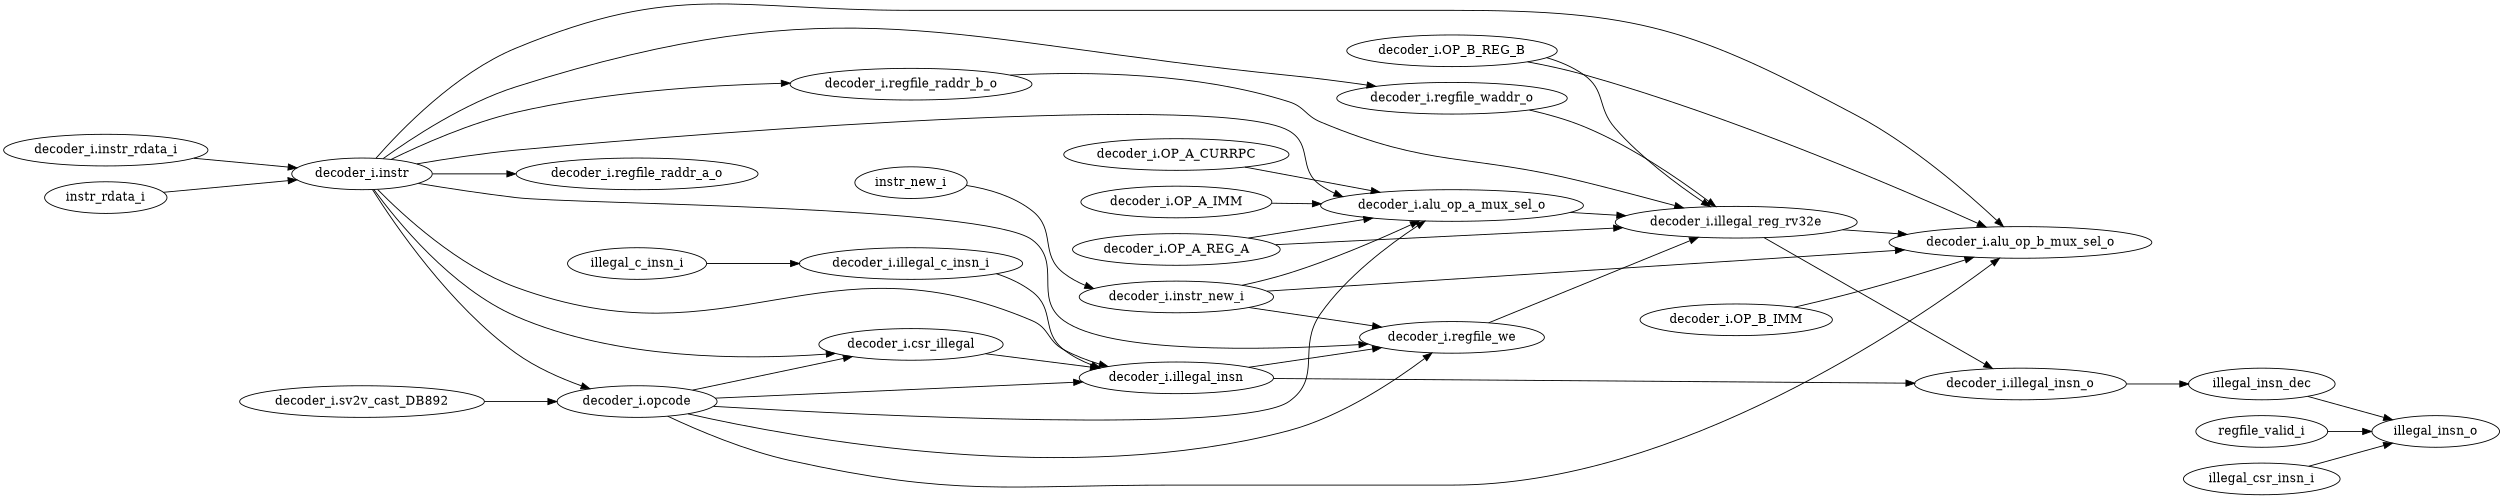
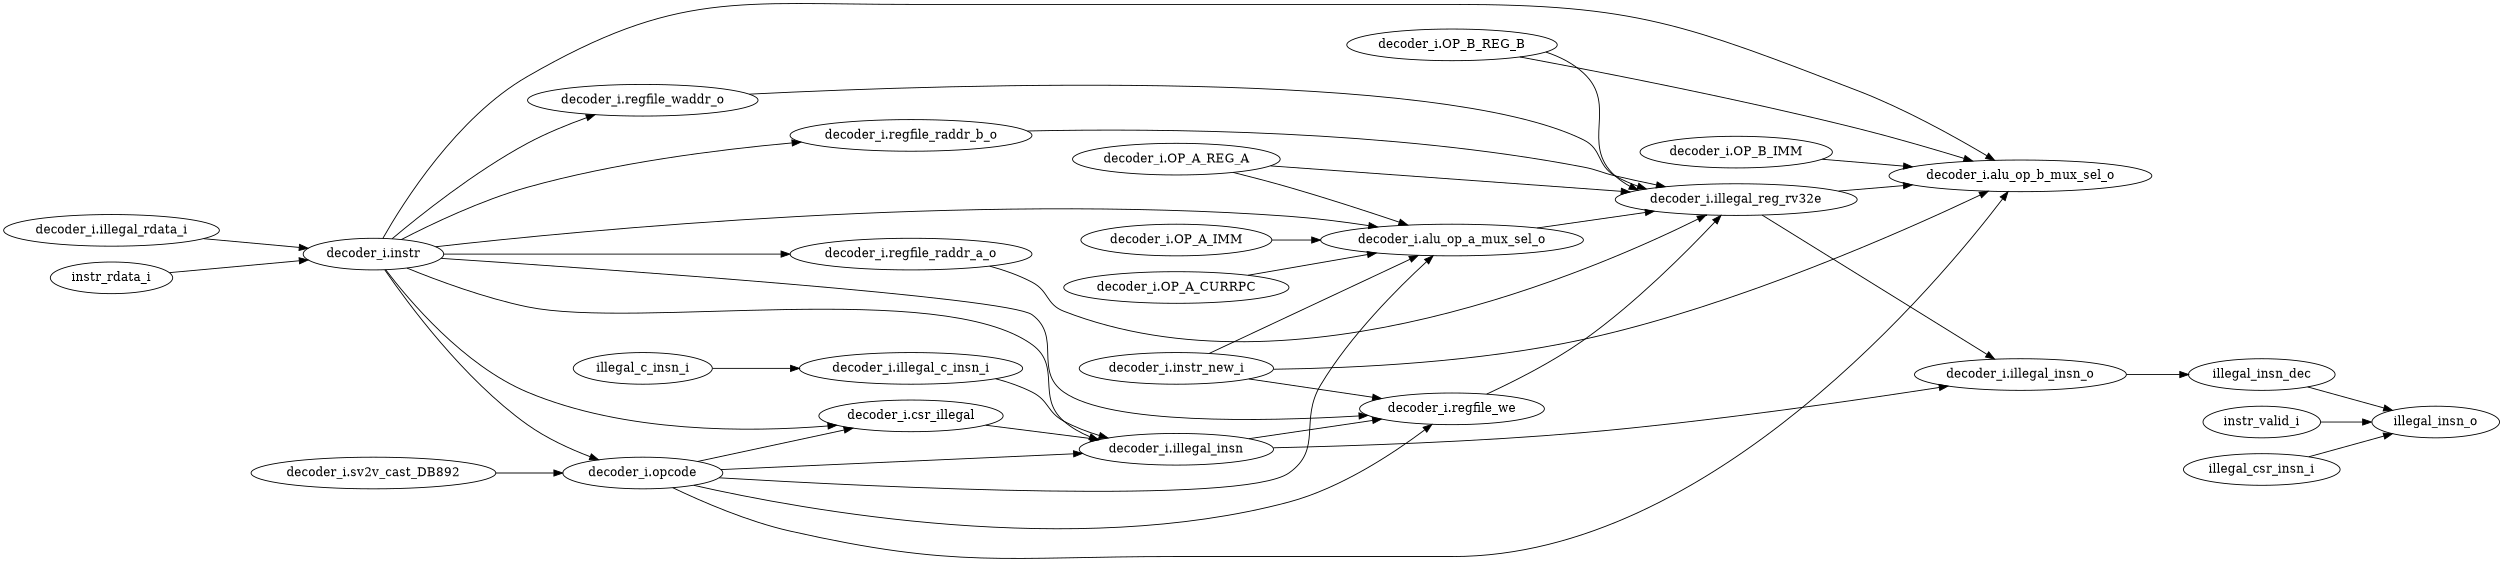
node "decoder_i.instr_rdata_i": label "decoder_i.instr_rdata_i" -> "decoder_i.illegal_rdata_i"
node "instr_new_i": removed
edge "decoder_i.regfile_raddr_a_o" -> "decoder_i.illegal_reg_rv32e": added
node "regfile_valid_i": label "regfile_valid_i" -> "instr_valid_i"
